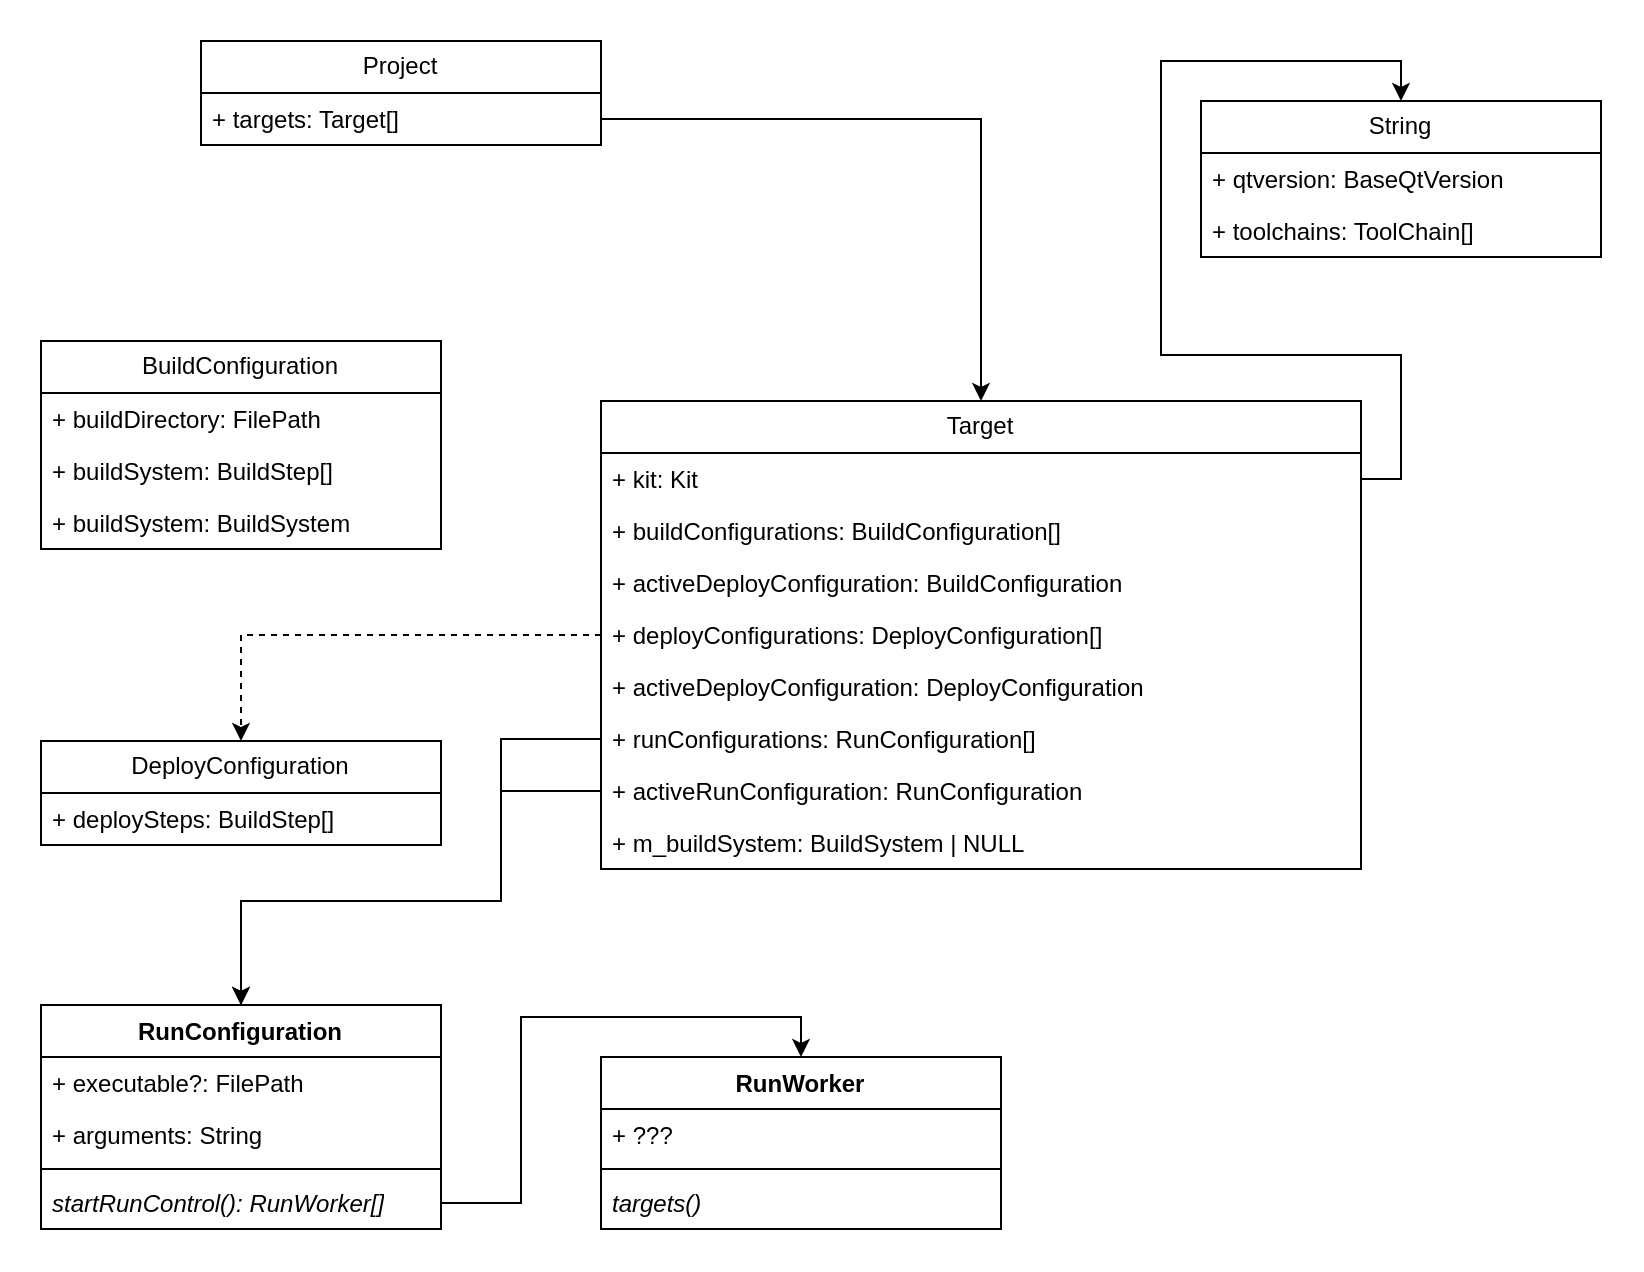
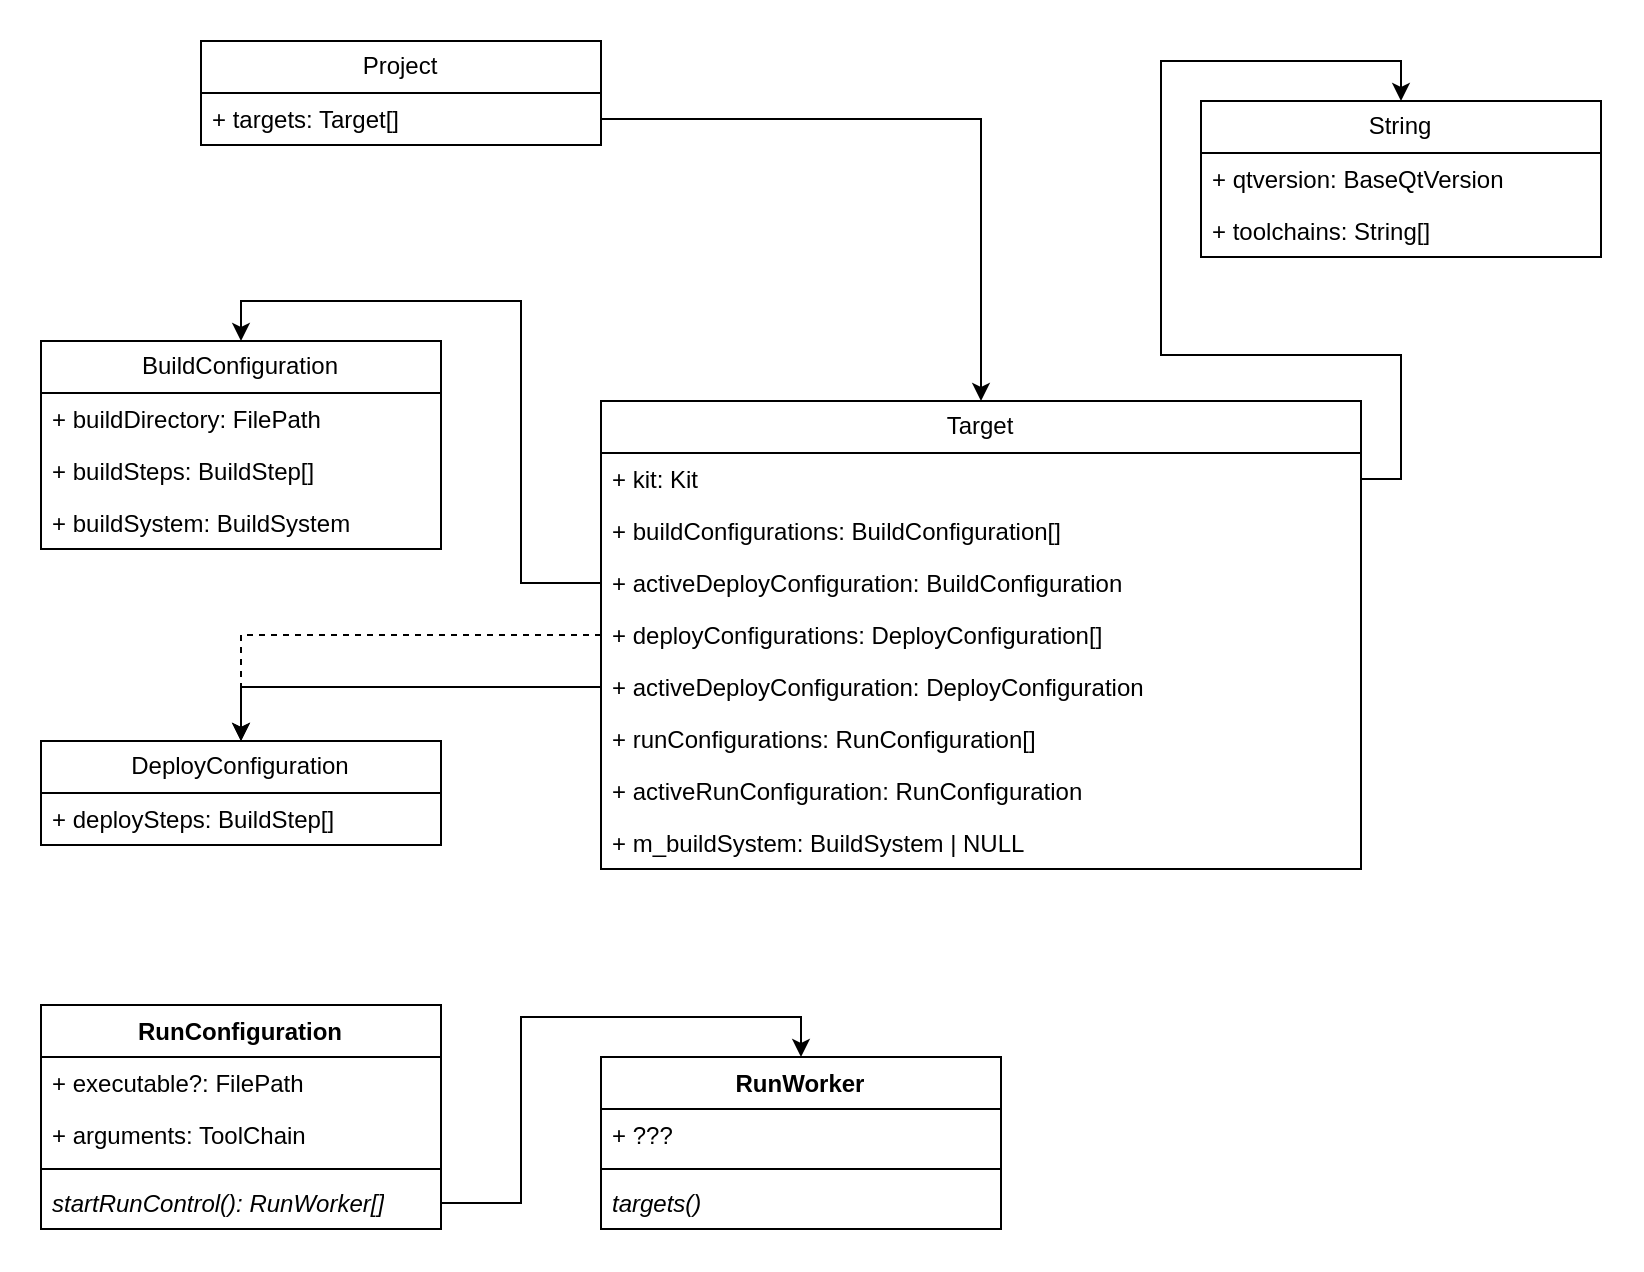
node "+ toolchains: ToolChain[]": label "+ toolchains: ToolChain[]" -> "+ toolchains: String[]"
edge "+ activeDeployConfiguration: BuildConfiguration" -> "BuildConfiguration": added
node "+ buildSystem: BuildStep[]": label "+ buildSystem: BuildStep[]" -> "+ buildSteps: BuildStep[]"
edge "+ activeDeployConfiguration: DeployConfiguration" -> "DeployConfiguration": added
edge "+ runConfigurations: RunConfiguration[]" -> "RunConfiguration": removed
edge "+ activeRunConfiguration: RunConfiguration" -> "RunConfiguration": removed
node "+ arguments: String": label "+ arguments: String" -> "+ arguments: ToolChain"
